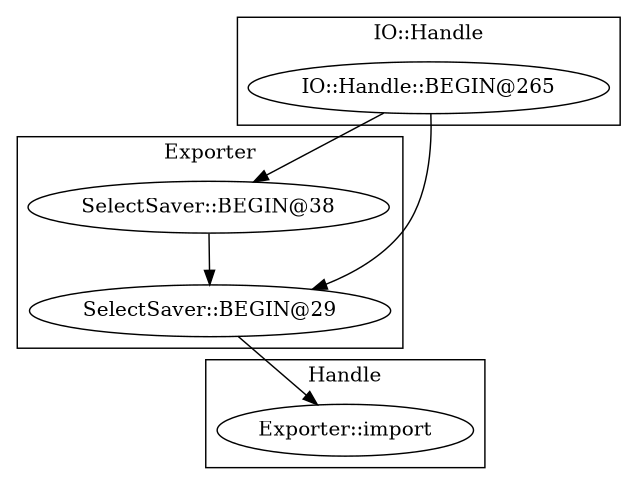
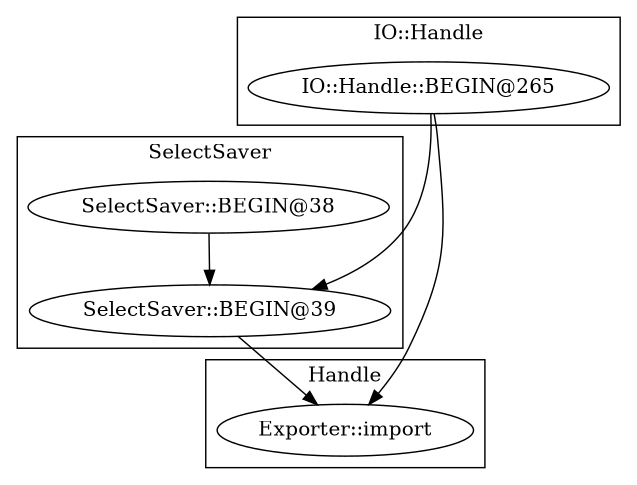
edge "IO::Handle::BEGIN@265" -> "SelectSaver::BEGIN@38": now "IO::Handle::BEGIN@265" -> "Exporter::import"
cluster "Exporter": label "Exporter" -> "SelectSaver"
node "SelectSaver::BEGIN@29": label "SelectSaver::BEGIN@29" -> "SelectSaver::BEGIN@39"
